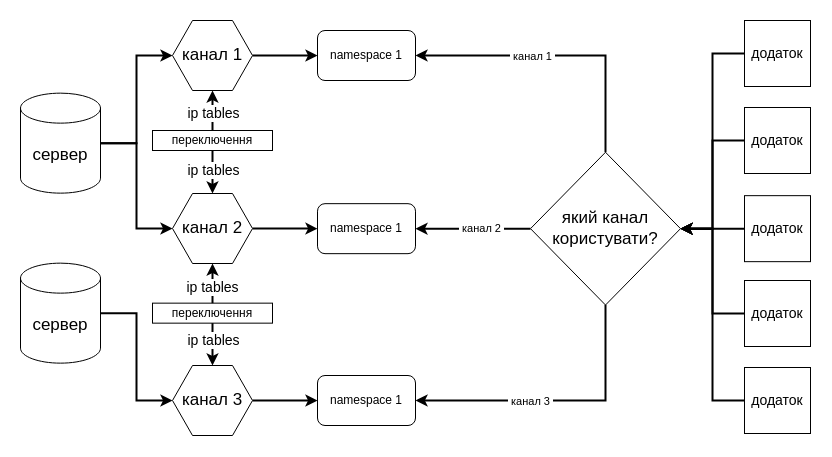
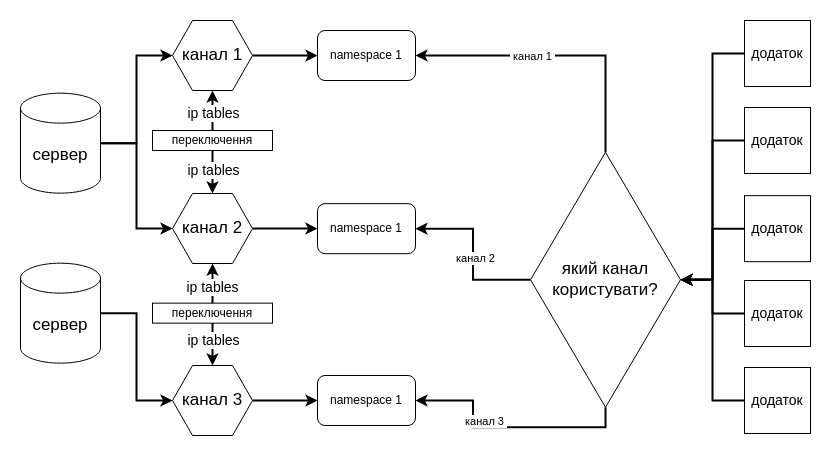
node "який канал користувати?": size 150x153 -> 150x255
